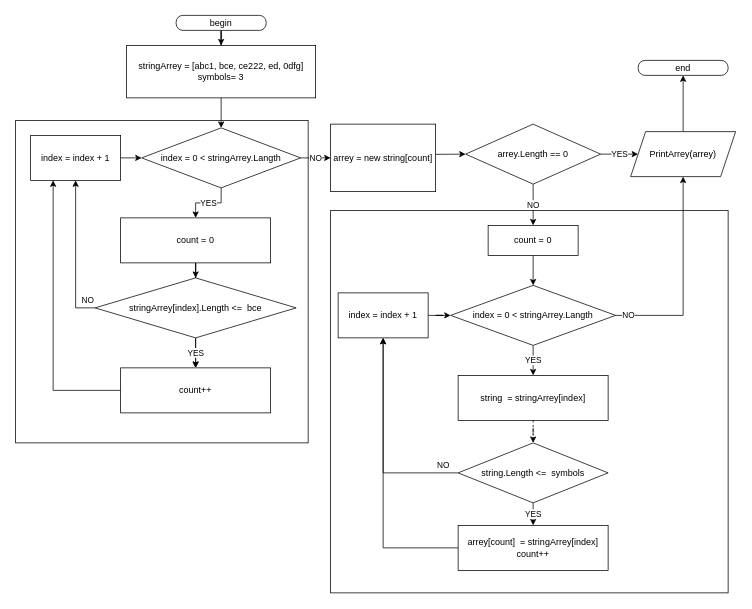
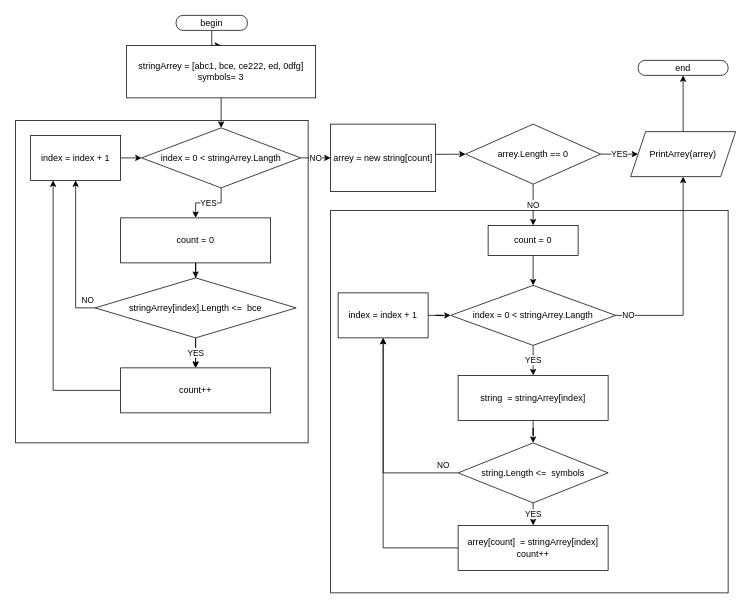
node "begin": size 90x15 -> 71x15
edge "string = stringArrey[index]" -> "string.Length <= symbols": style dashed -> solid
